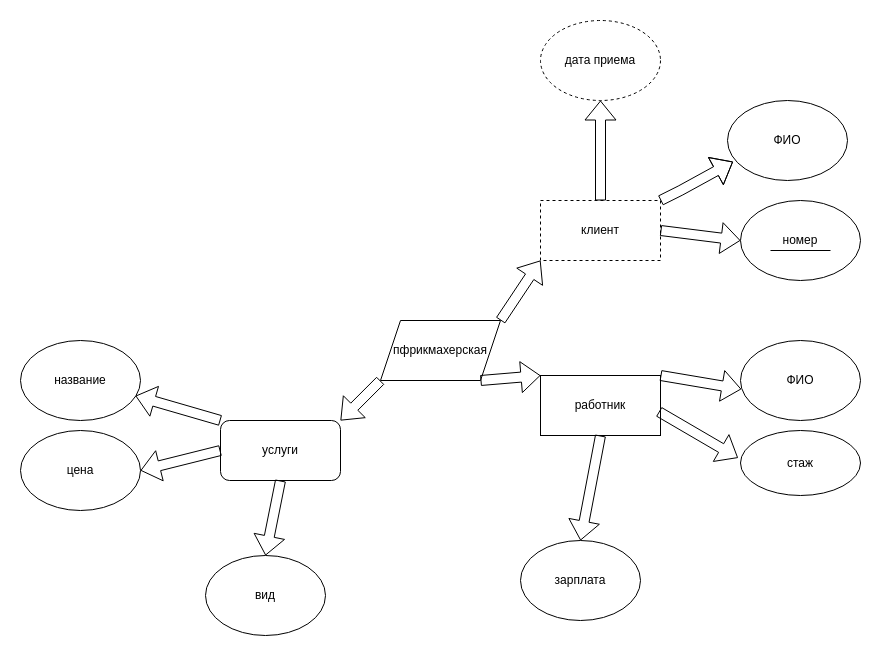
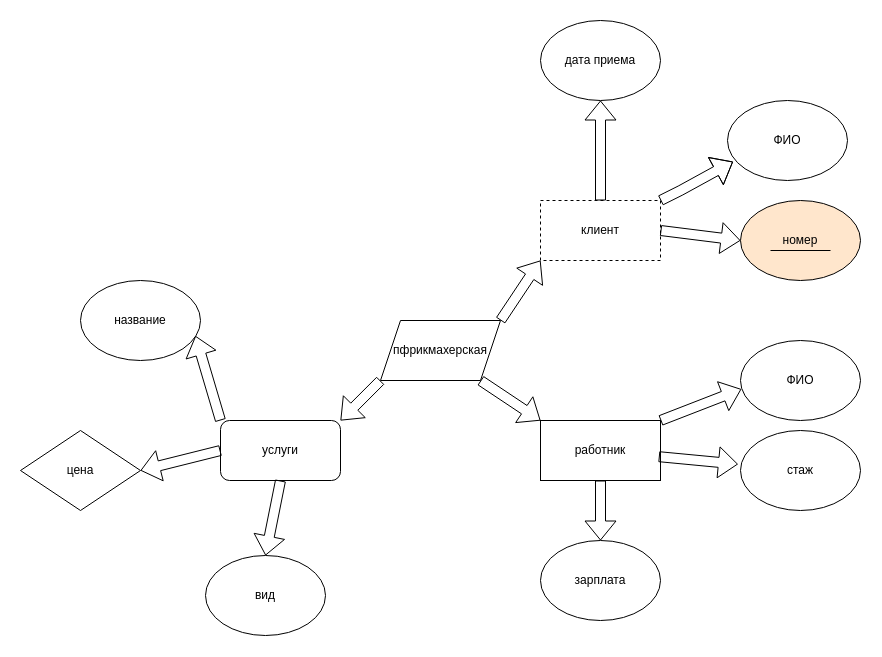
node "дата приема": style dashed -> solid
node "номер": fillcolor #ffffff -> #ffe6cc
node "название": moved (81, 381) -> (141, 321)
node "работник": moved (601, 406) -> (601, 451)
node "стаж": size 120x65 -> 120x80
node "цена": shape ellipse -> diamond
node "зарплата": moved (581, 581) -> (601, 581)
